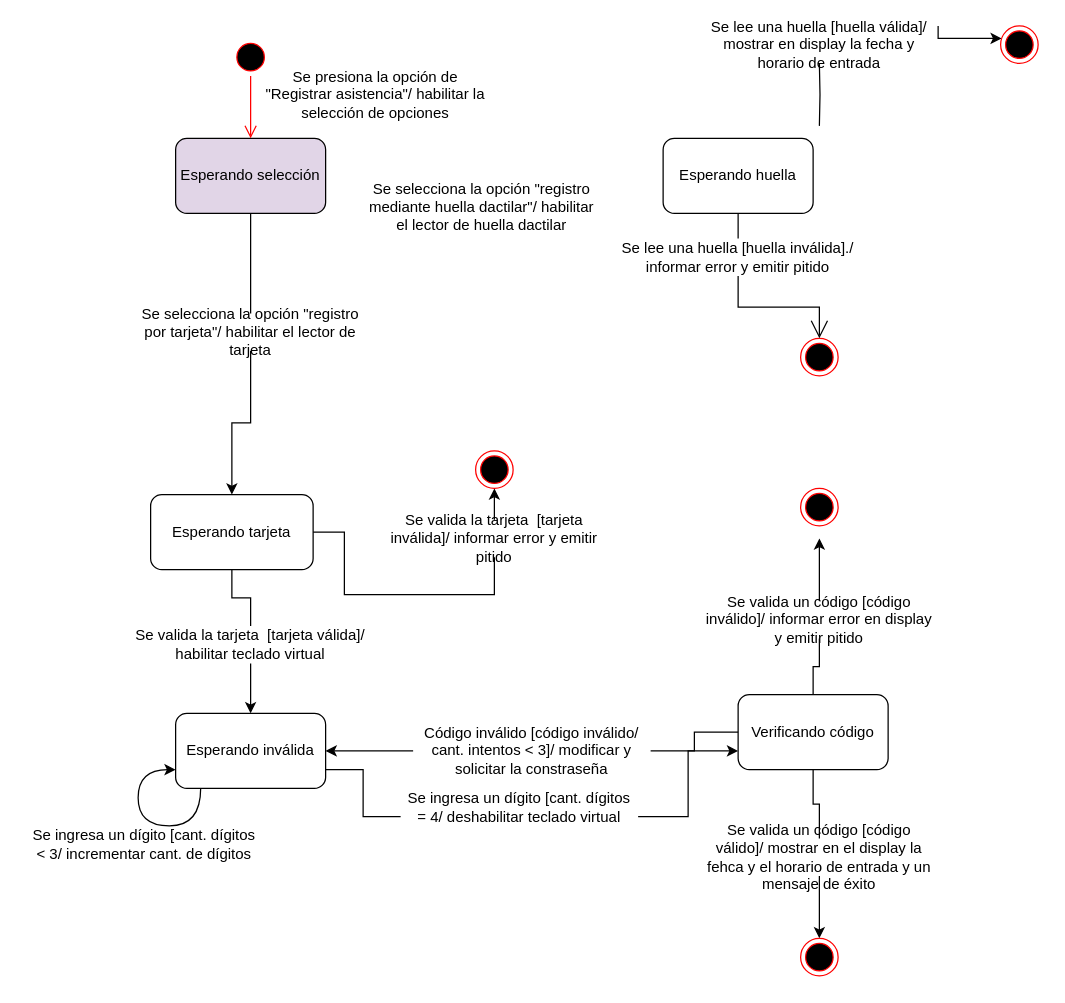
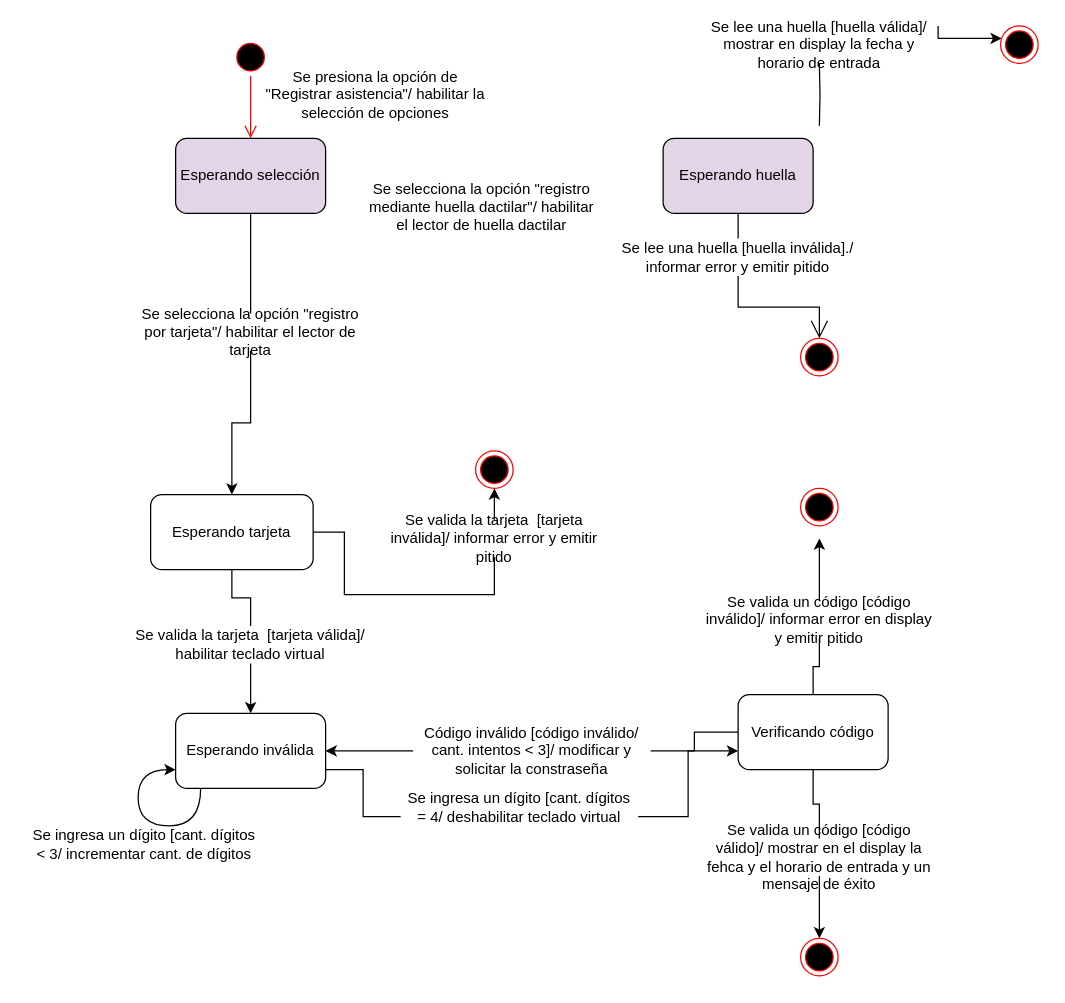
node "Esperando huella": fillcolor #ffffff -> #e1d5e7
